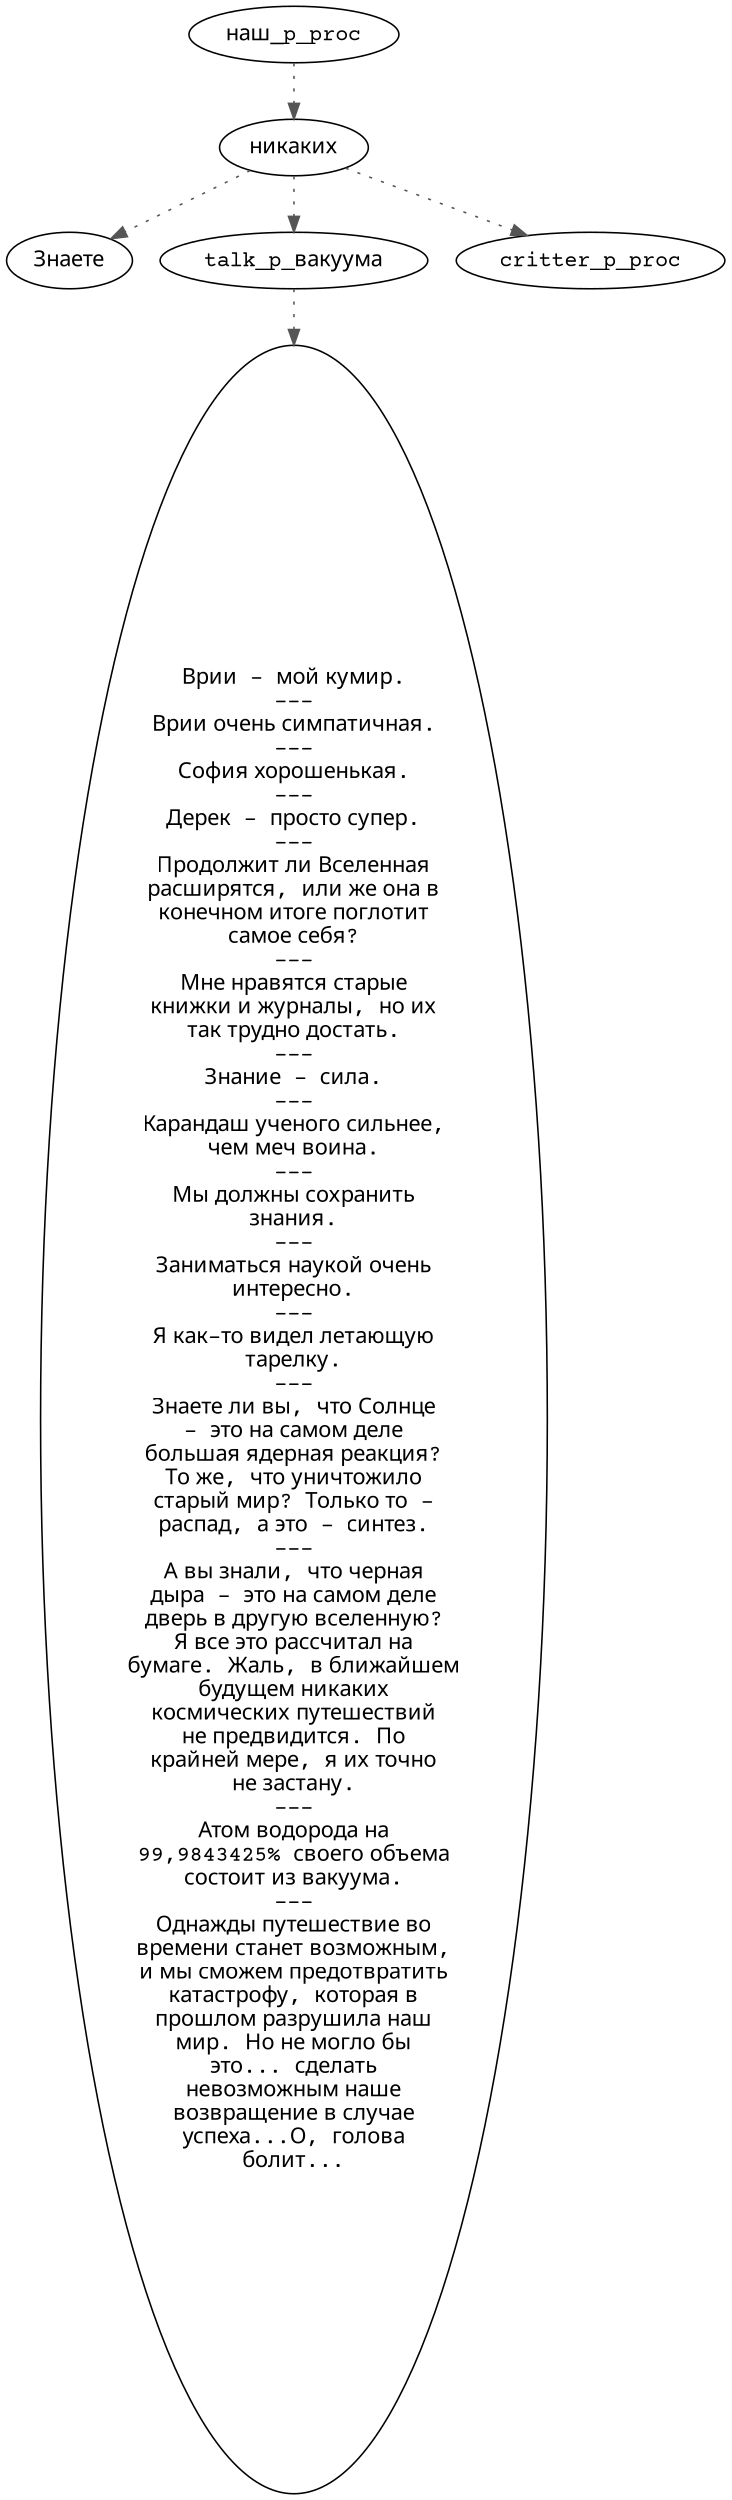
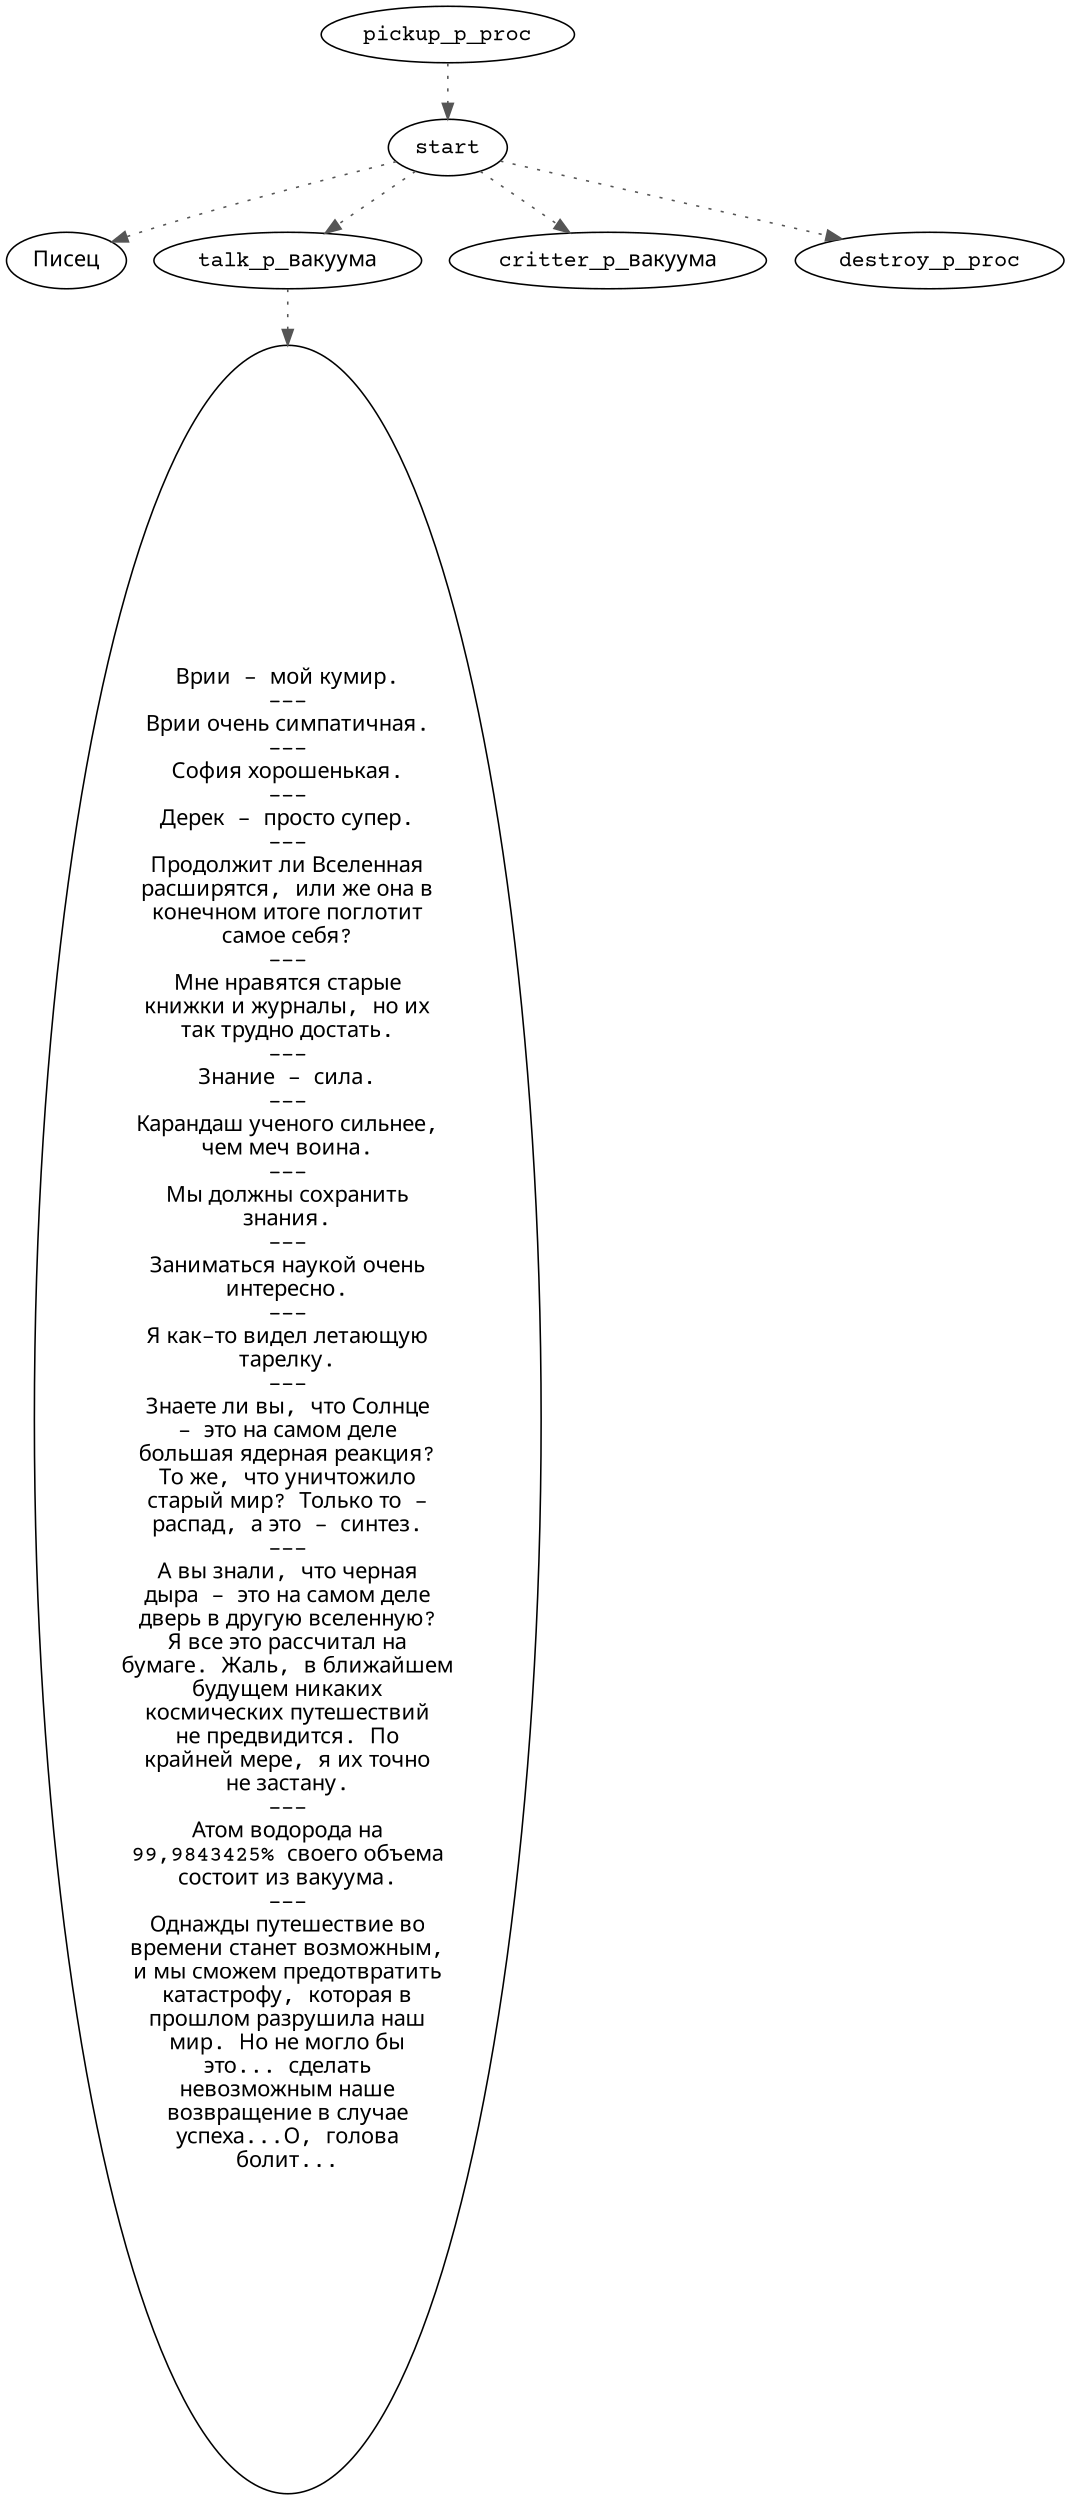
node "наш_p_proc": label "наш_p_proc" -> "pickup_p_proc"
node "никаких": label "никаких" -> "start"
node "Знаете": label "Знаете" -> "Писец"
node "critter_p_proc": label "critter_p_proc" -> "critter_p_вакуума"
node "destroy_p_proc": added
